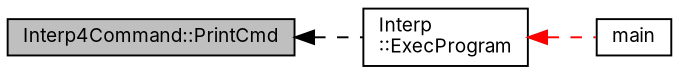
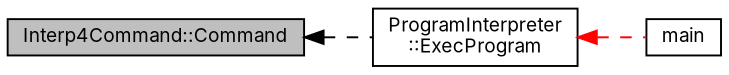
node "Interp4Command::PrintCmd": label "Interp4Command::PrintCmd" -> "Interp4Command::Command"
node "Interp ::ExecProgram": label "Interp ::ExecProgram" -> "ProgramInterpreter ::ExecProgram"
